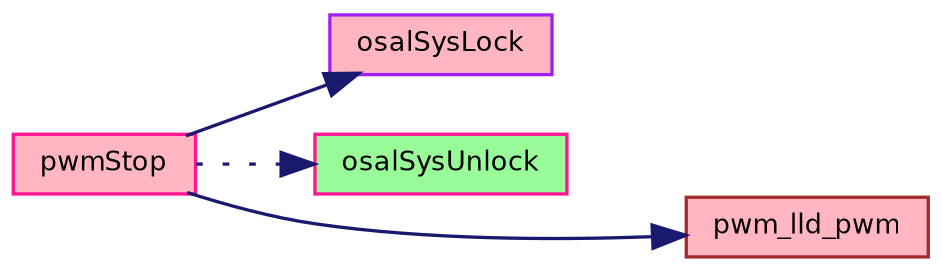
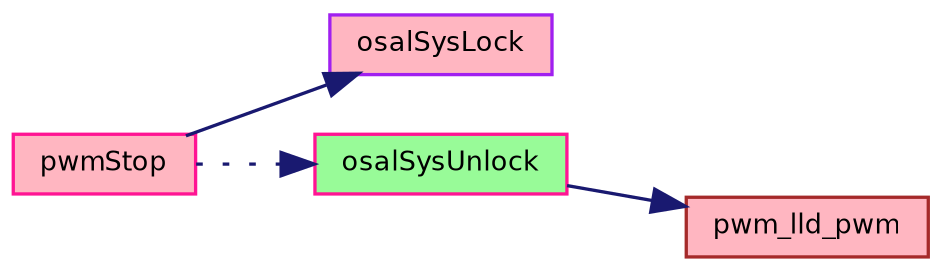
edge "pwmStop" -> "pwm_lld_pwm": now "osalSysUnlock" -> "pwm_lld_pwm"
